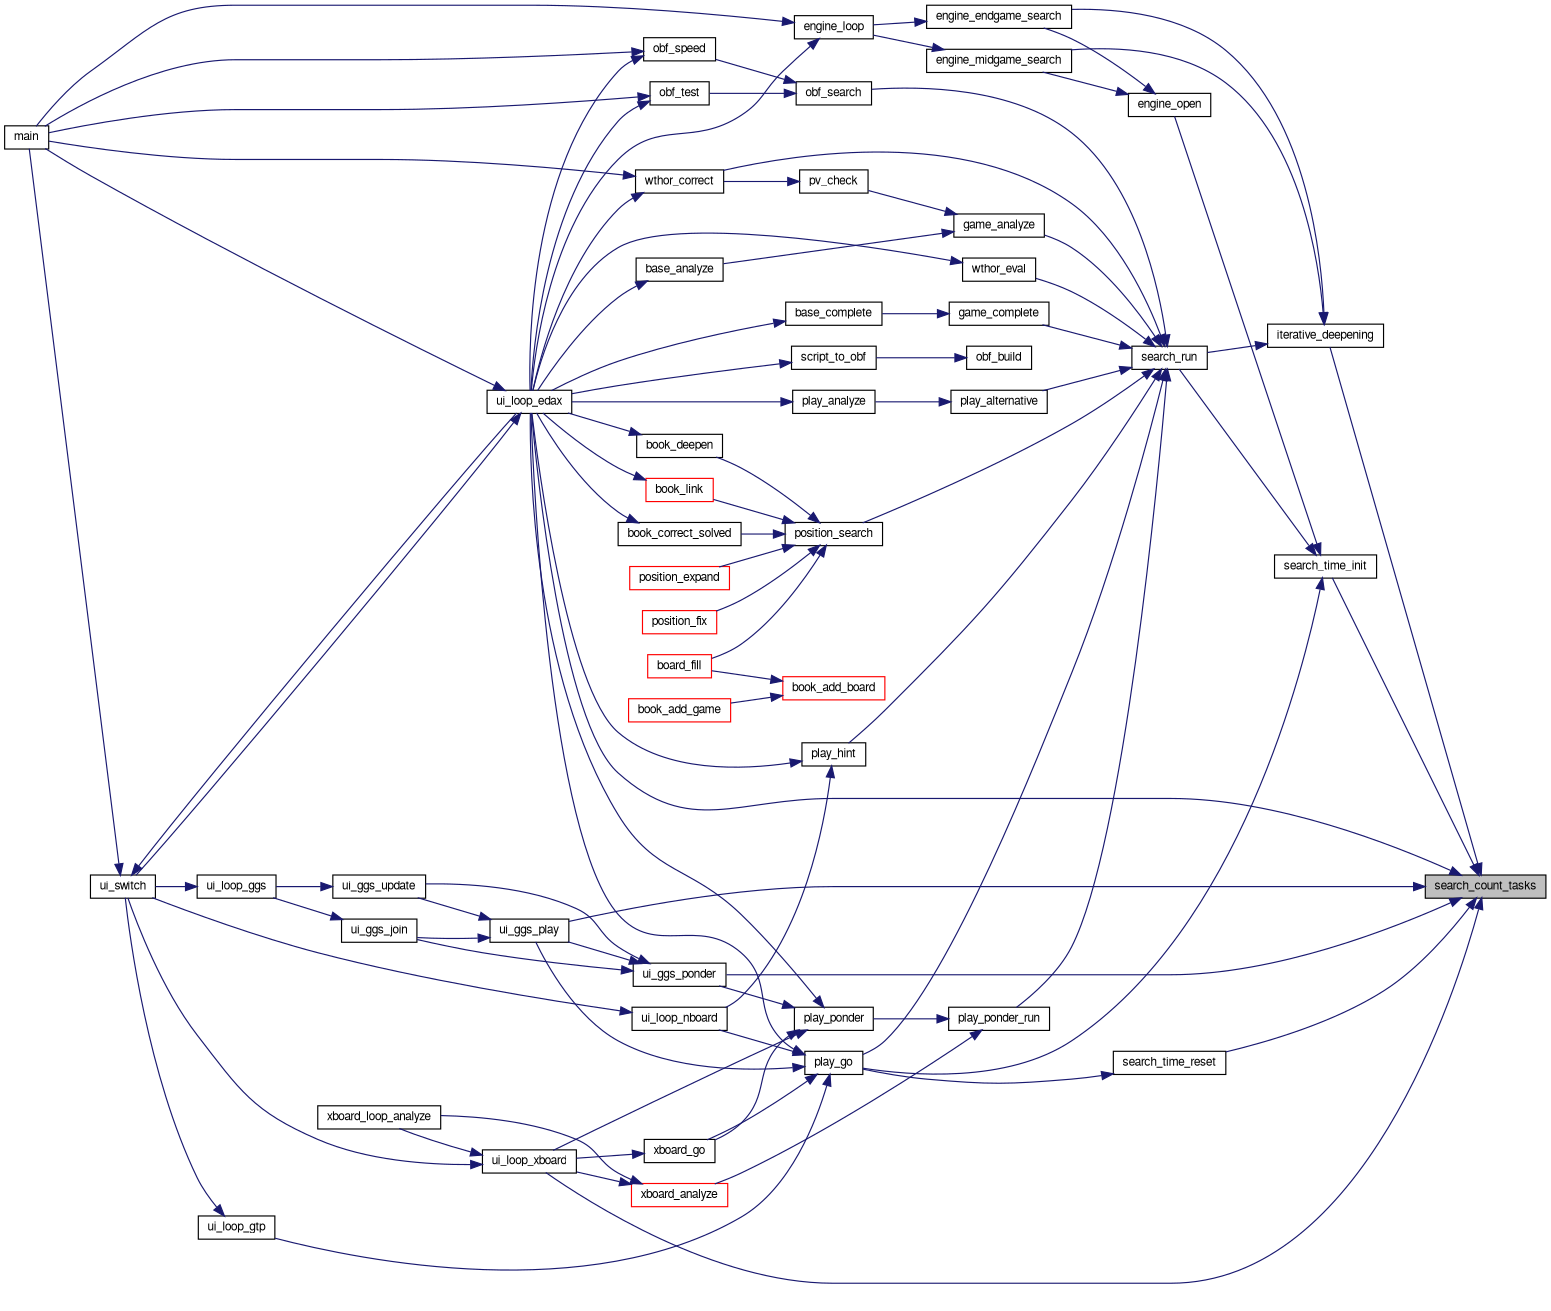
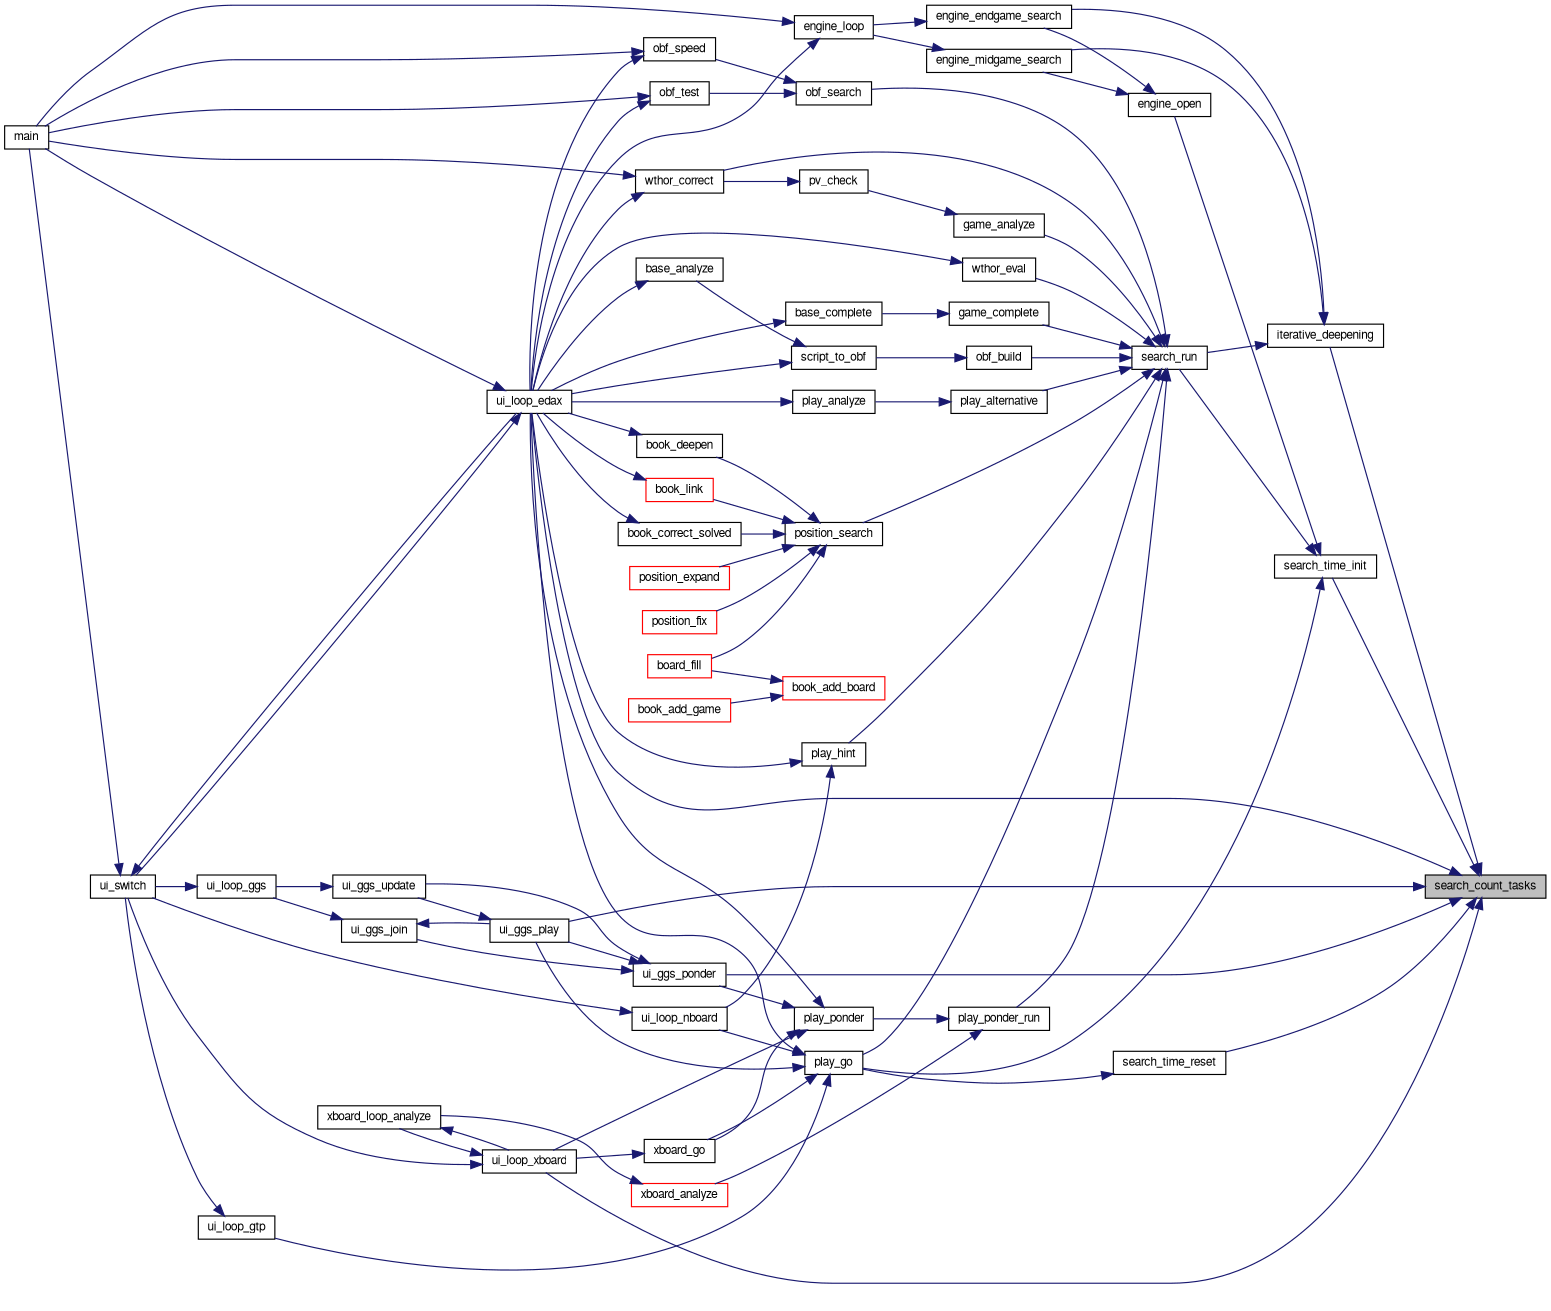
edge "base_analyze" -> "game_analyze": now "base_analyze" -> "script_to_obf"
edge "obf_build" -> "search_run": added
edge "ui_ggs_join" -> "ui_ggs_play": reversed
edge "ui_loop_xboard" -> "xboard_analyze": now "ui_loop_xboard" -> "xboard_loop_analyze"
